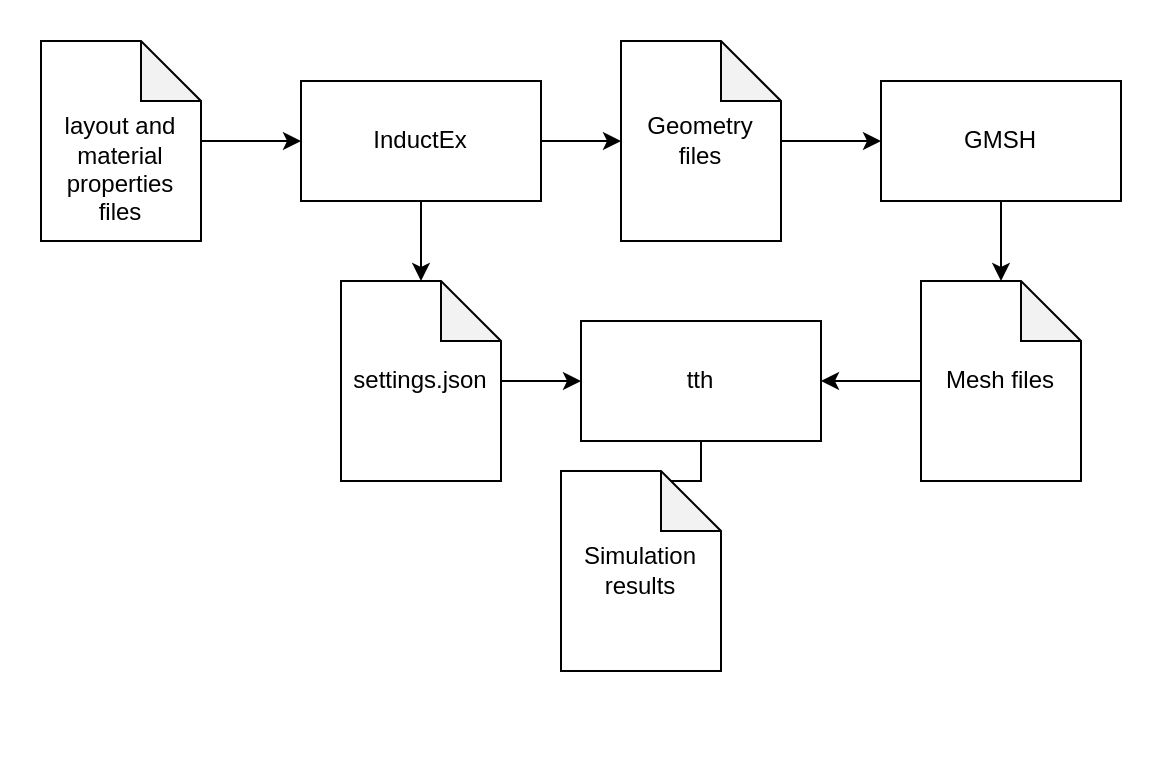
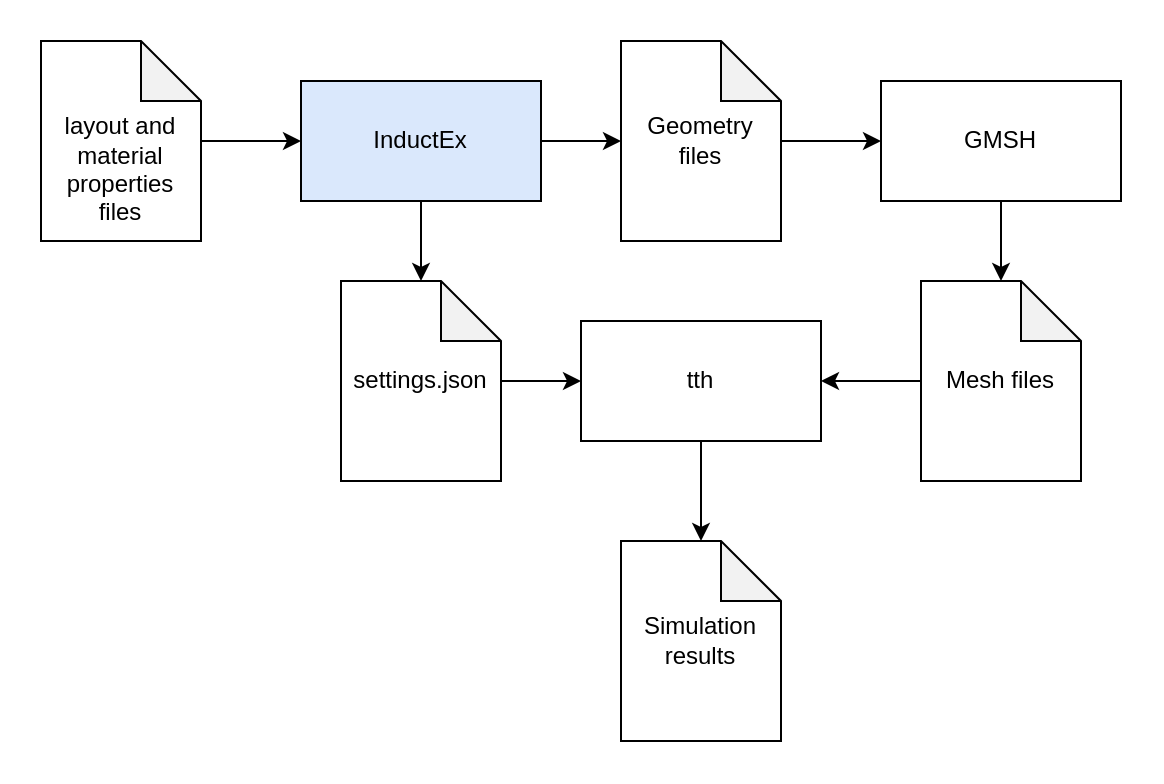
node "InductEx": fillcolor #ffffff -> #dae8fc
node "Simulation results": moved (641, 571) -> (701, 641)
